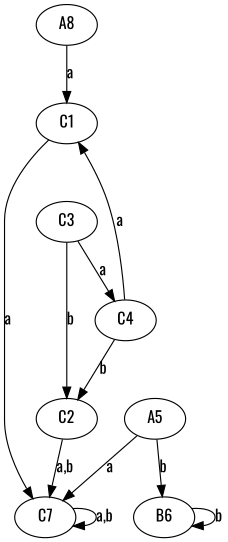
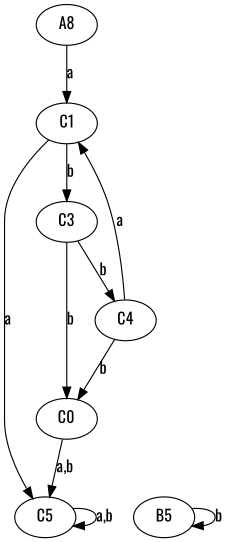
edge "C1" -> "C3": added, label "b"
edge "C3" -> "C4": label "a" -> "b"
node "C2": label "C2" -> "C0"
node "A5": removed
node "C7": label "C7" -> "C5"
node "B6": label "B6" -> "B5"
